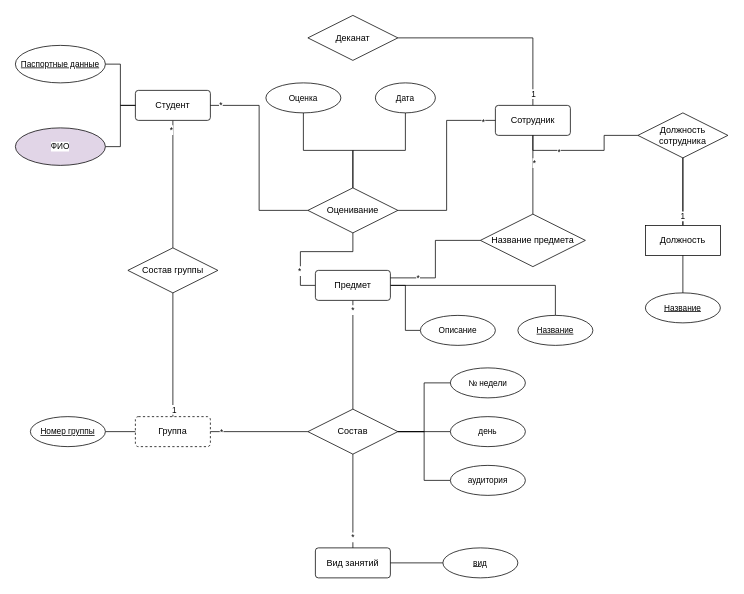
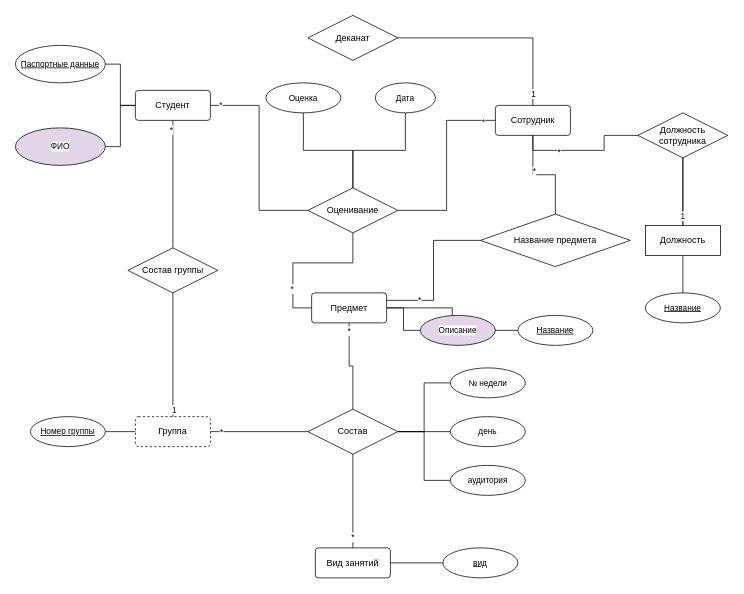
node "Название предмета": size 105x53 -> 150x53
node "Предмет": moved (353, 285) -> (349, 308)
node "Описание": fillcolor #ffffff -> #e1d5e7
